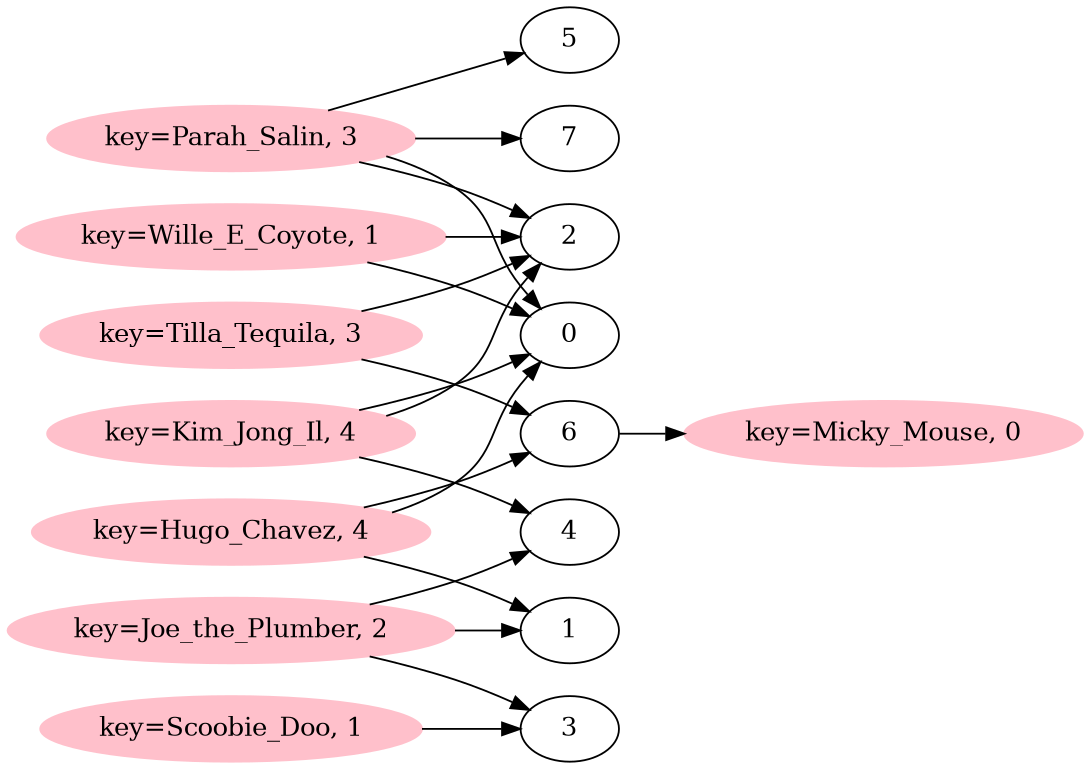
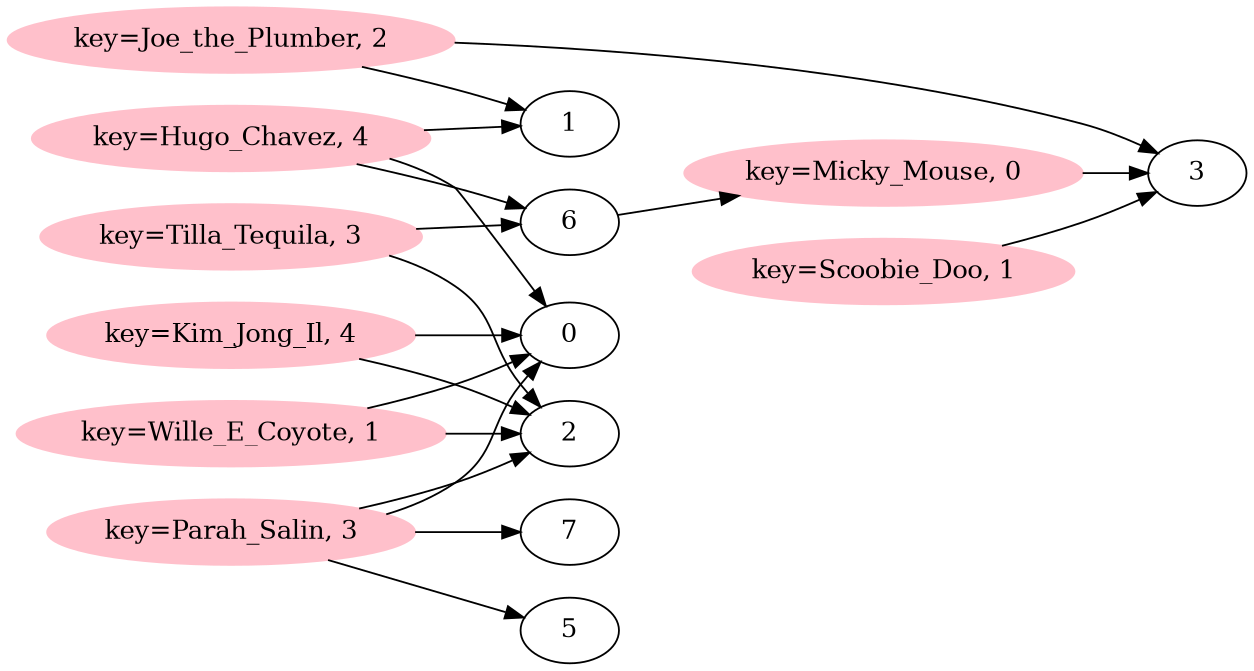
edge "key=Micky_Mouse, 0" -> "3": added
node "4": removed
